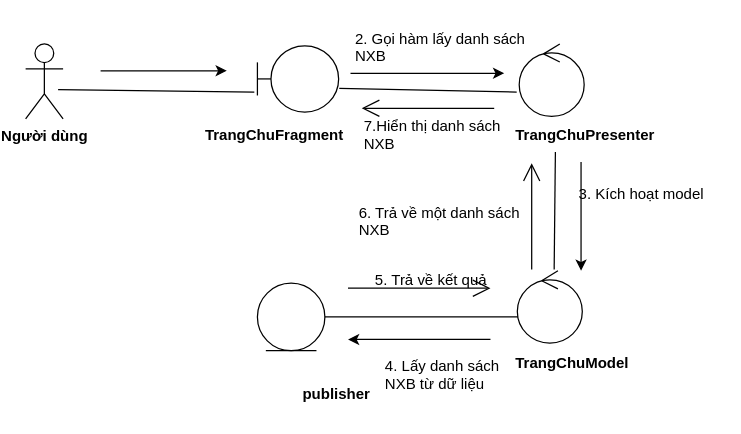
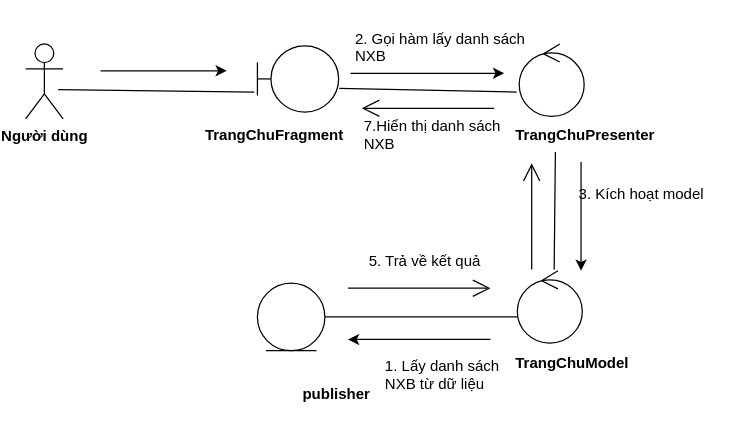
node "6. Trả về một danh sách NXB": removed
node "5. Trả về kết quả": moved (436, 277) -> (429, 258)
node "4. Lấy danh sách NXB từ dữ liệu": label "4. Lấy danh sách NXB từ dữ liệu" -> "1. Lấy danh sách NXB từ dữ liệu"
